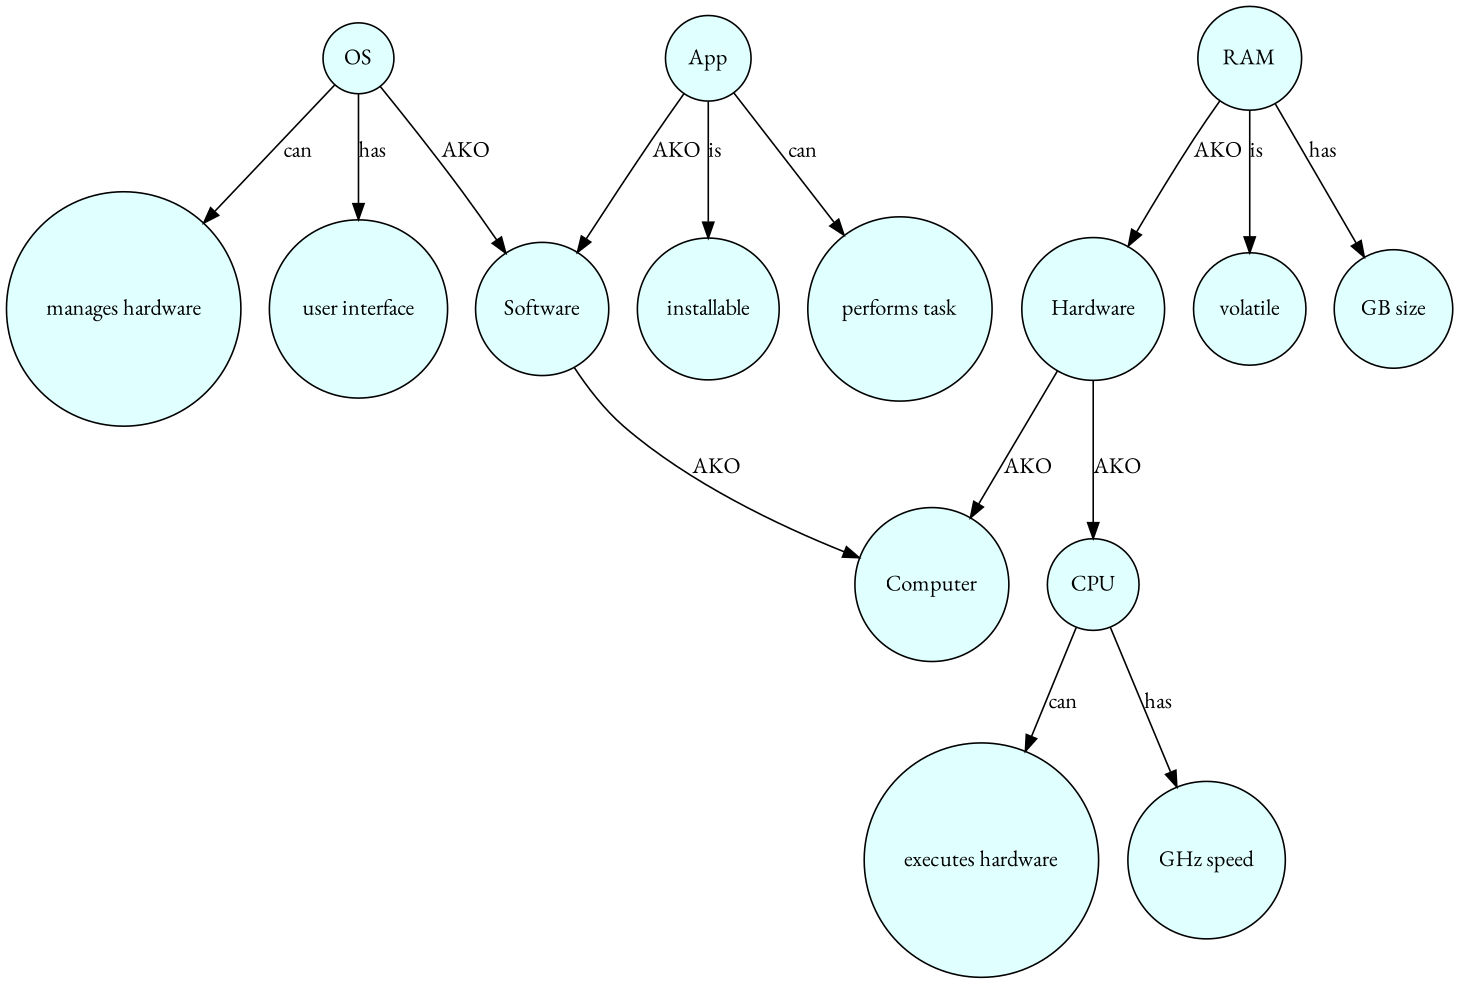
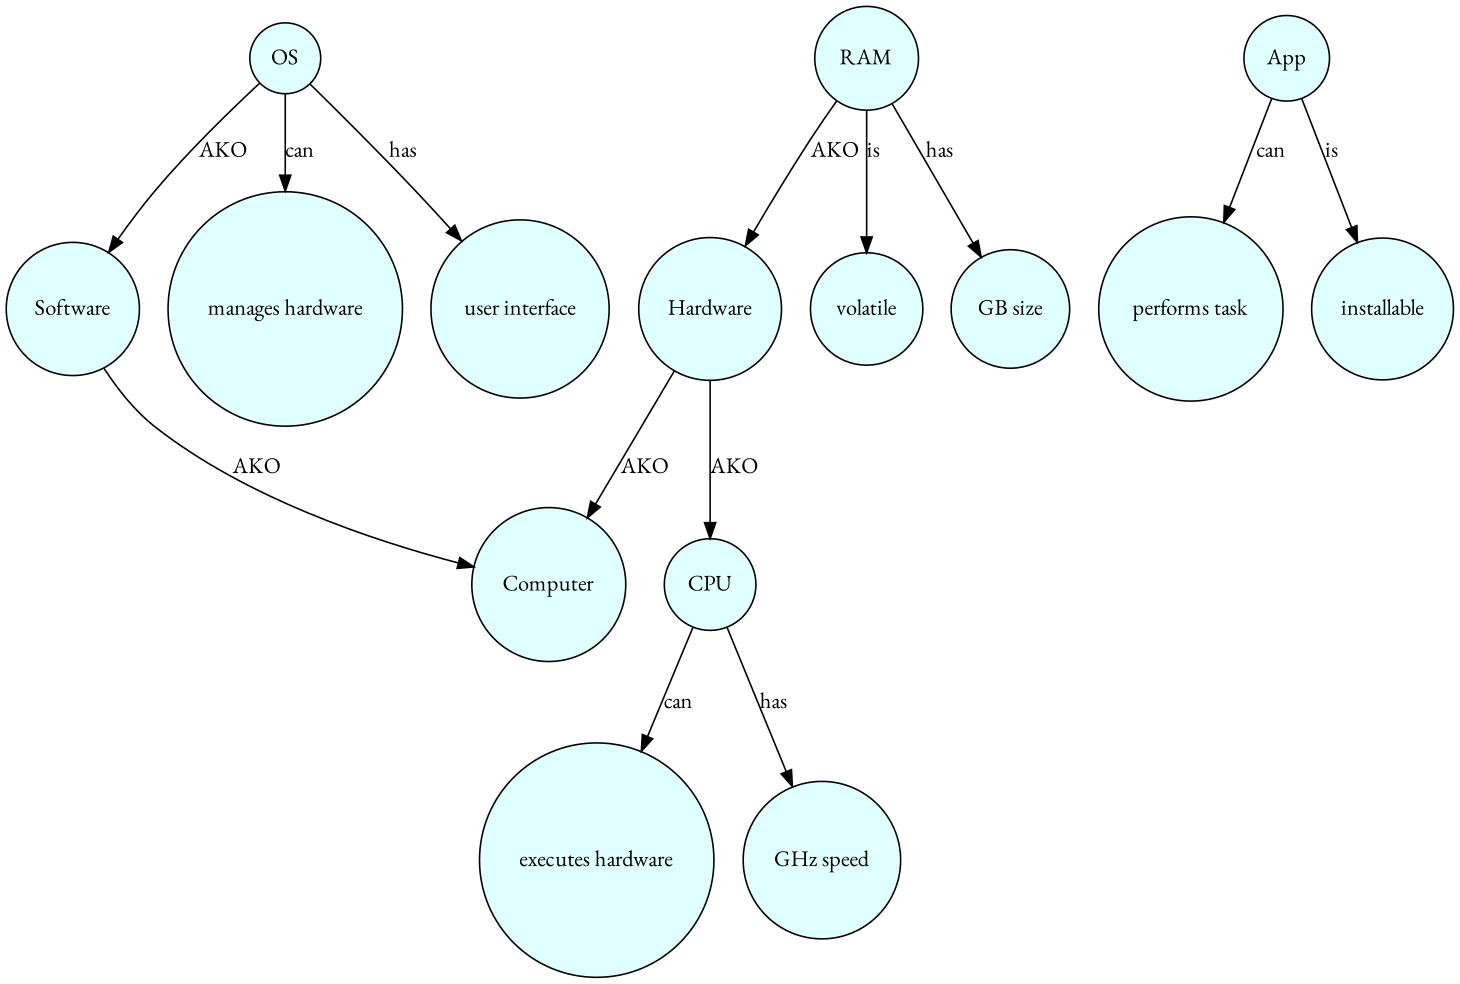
edge "App" -> "Software": removed, label "AKO"
